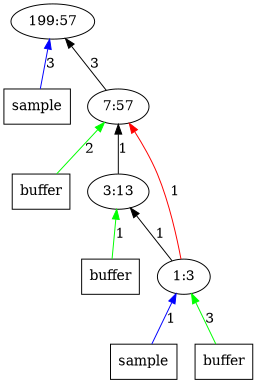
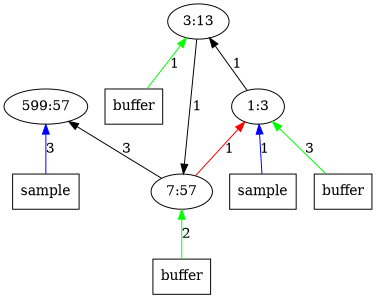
node "199:57": label "199:57" -> "599:57"
edge "1:3" -> "7:57": reversed
